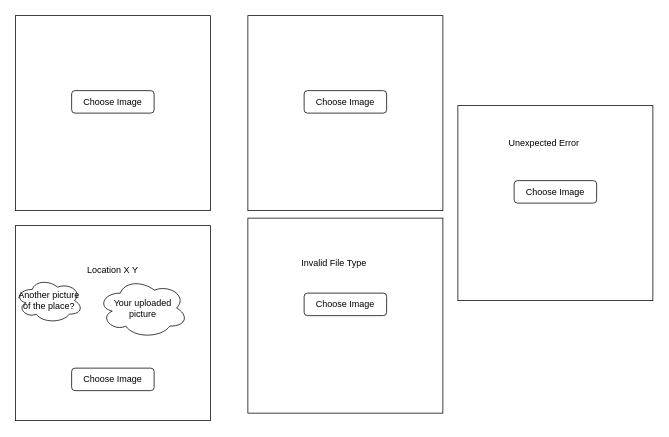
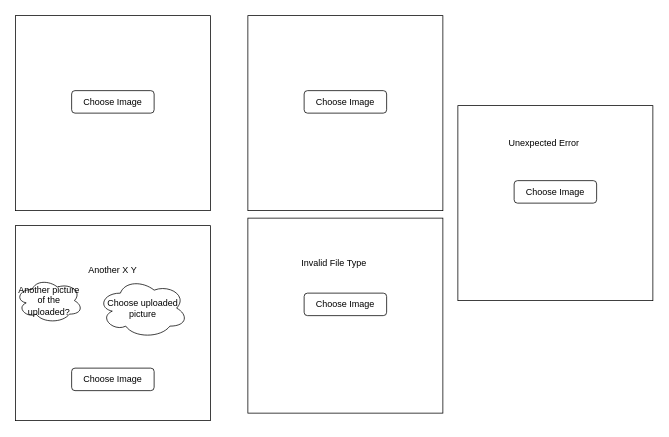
node "Location X Y": label "Location X Y" -> "Another X Y"
node "Another picture of the place?": label "Another picture of the place?" -> "Another picture of the uploaded?"
node "Your uploaded picture": label "Your uploaded picture" -> "Choose uploaded picture"
